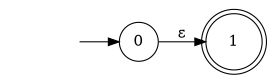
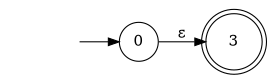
node "1": label "1" -> "3"
